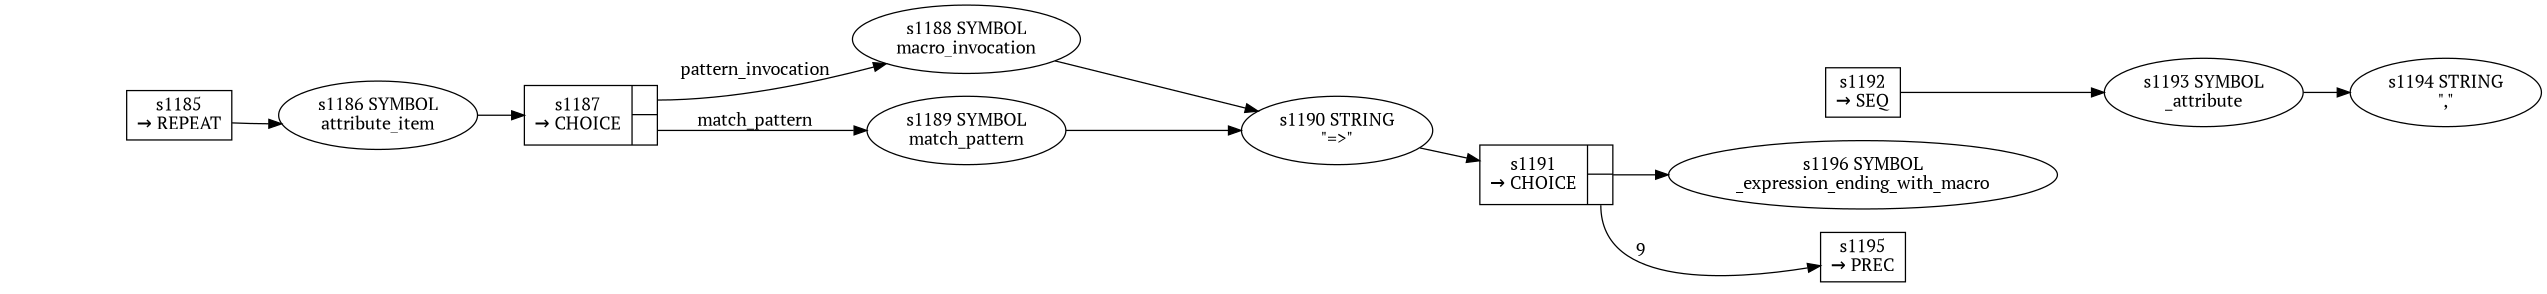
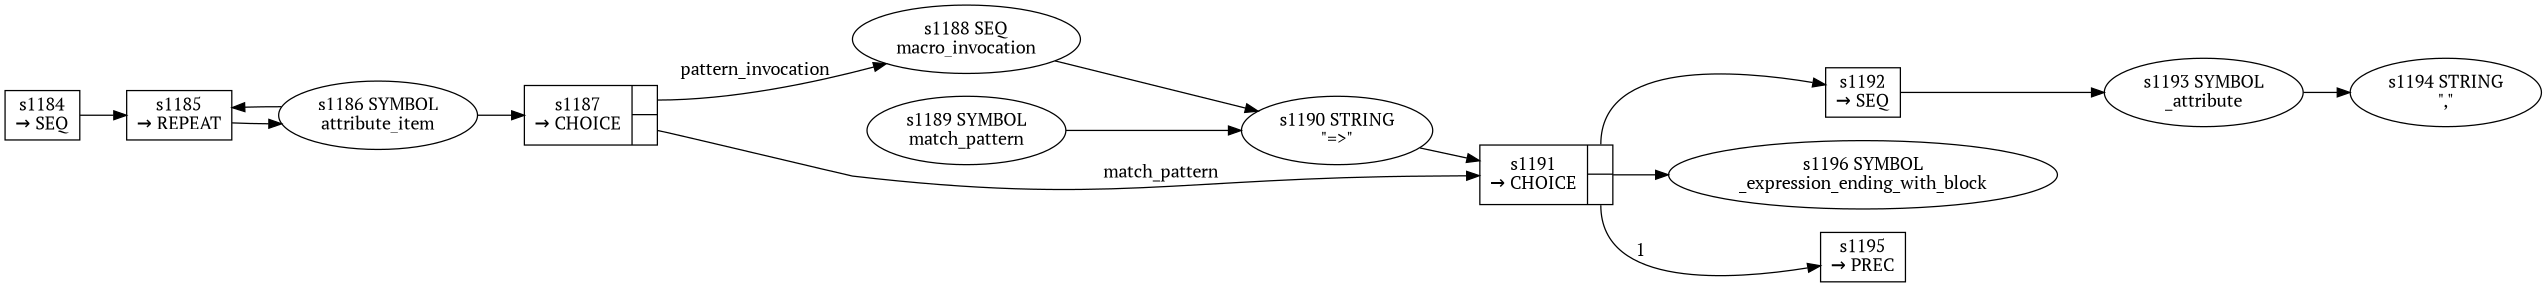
node "s1188 SYMBOL macro_invocation": label "s1188 SYMBOL macro_invocation" -> "s1188 SEQ macro_invocation"
edge "s1191" -> "s1192 → SEQ": added
edge "s1186 SYMBOL attribute_item" -> "s1185 → REPEAT": added
node "s1184 → SEQ": added
edge "s1187" -> "s1189 SYMBOL match_pattern": now "s1187" -> "s1191"
node "s1196 SYMBOL _expression_ending_with_macro": label "s1196 SYMBOL _expression_ending_with_macro" -> "s1196 SYMBOL _expression_ending_with_block"
edge "s1191" -> "s1195 → PREC": label "9" -> "1"
